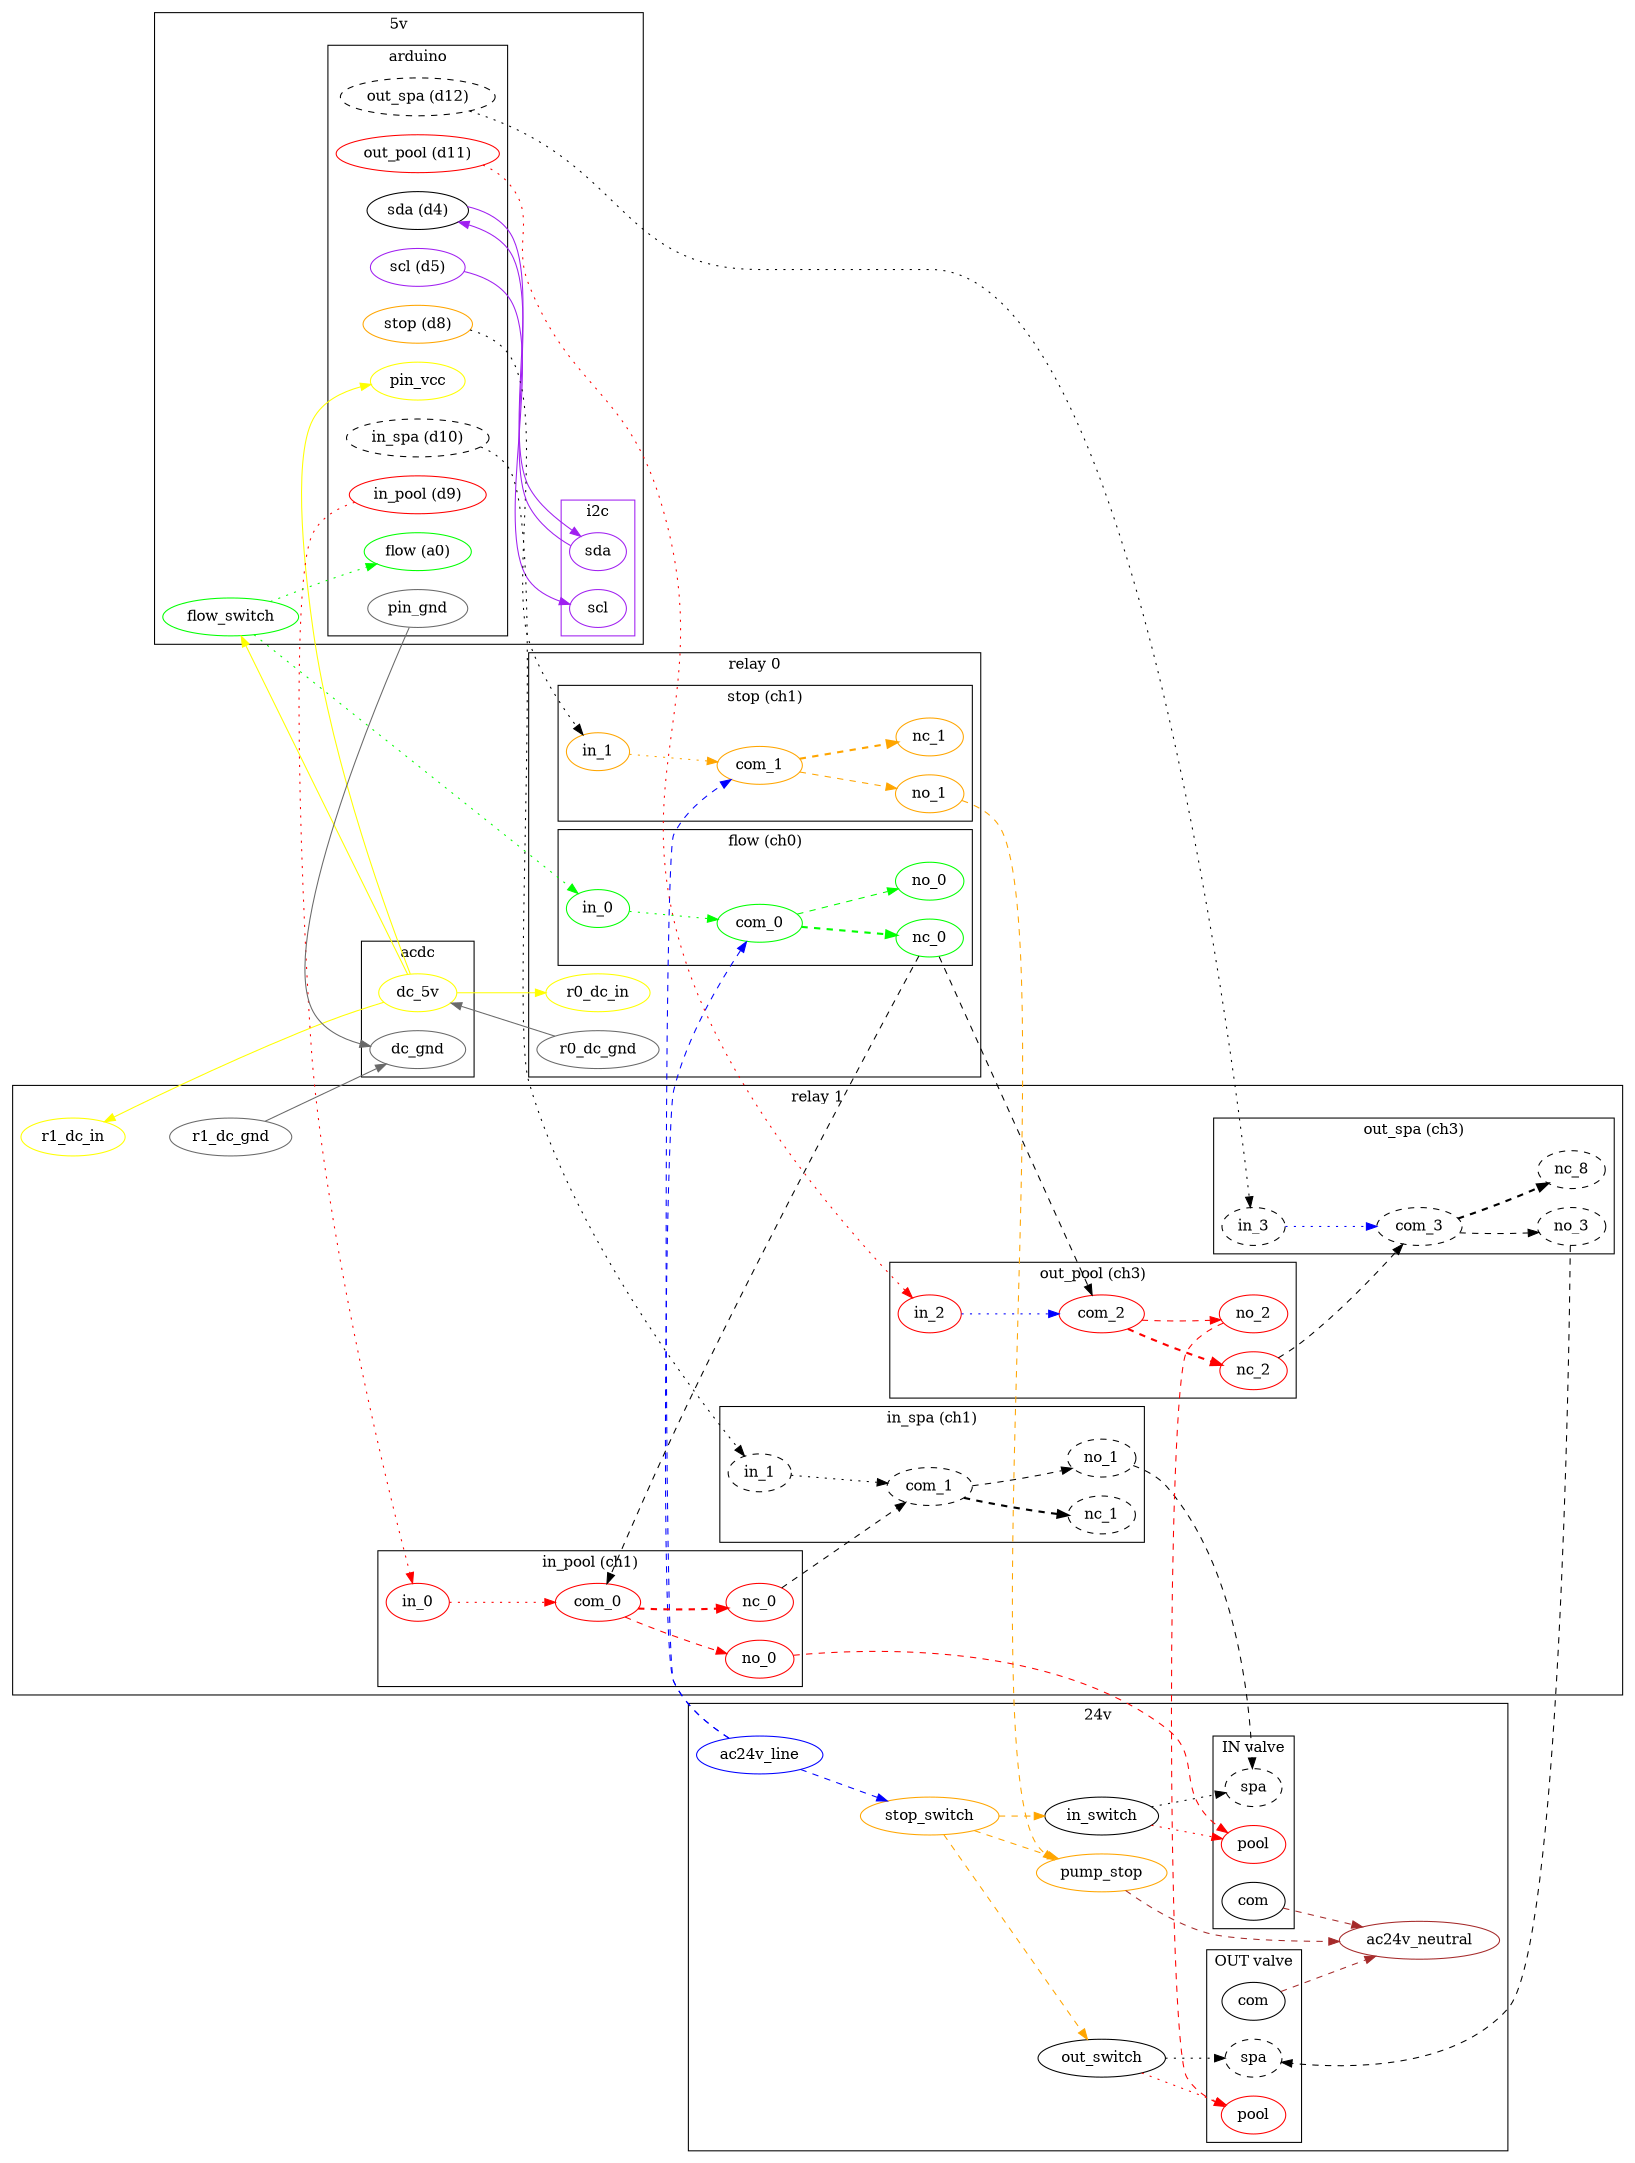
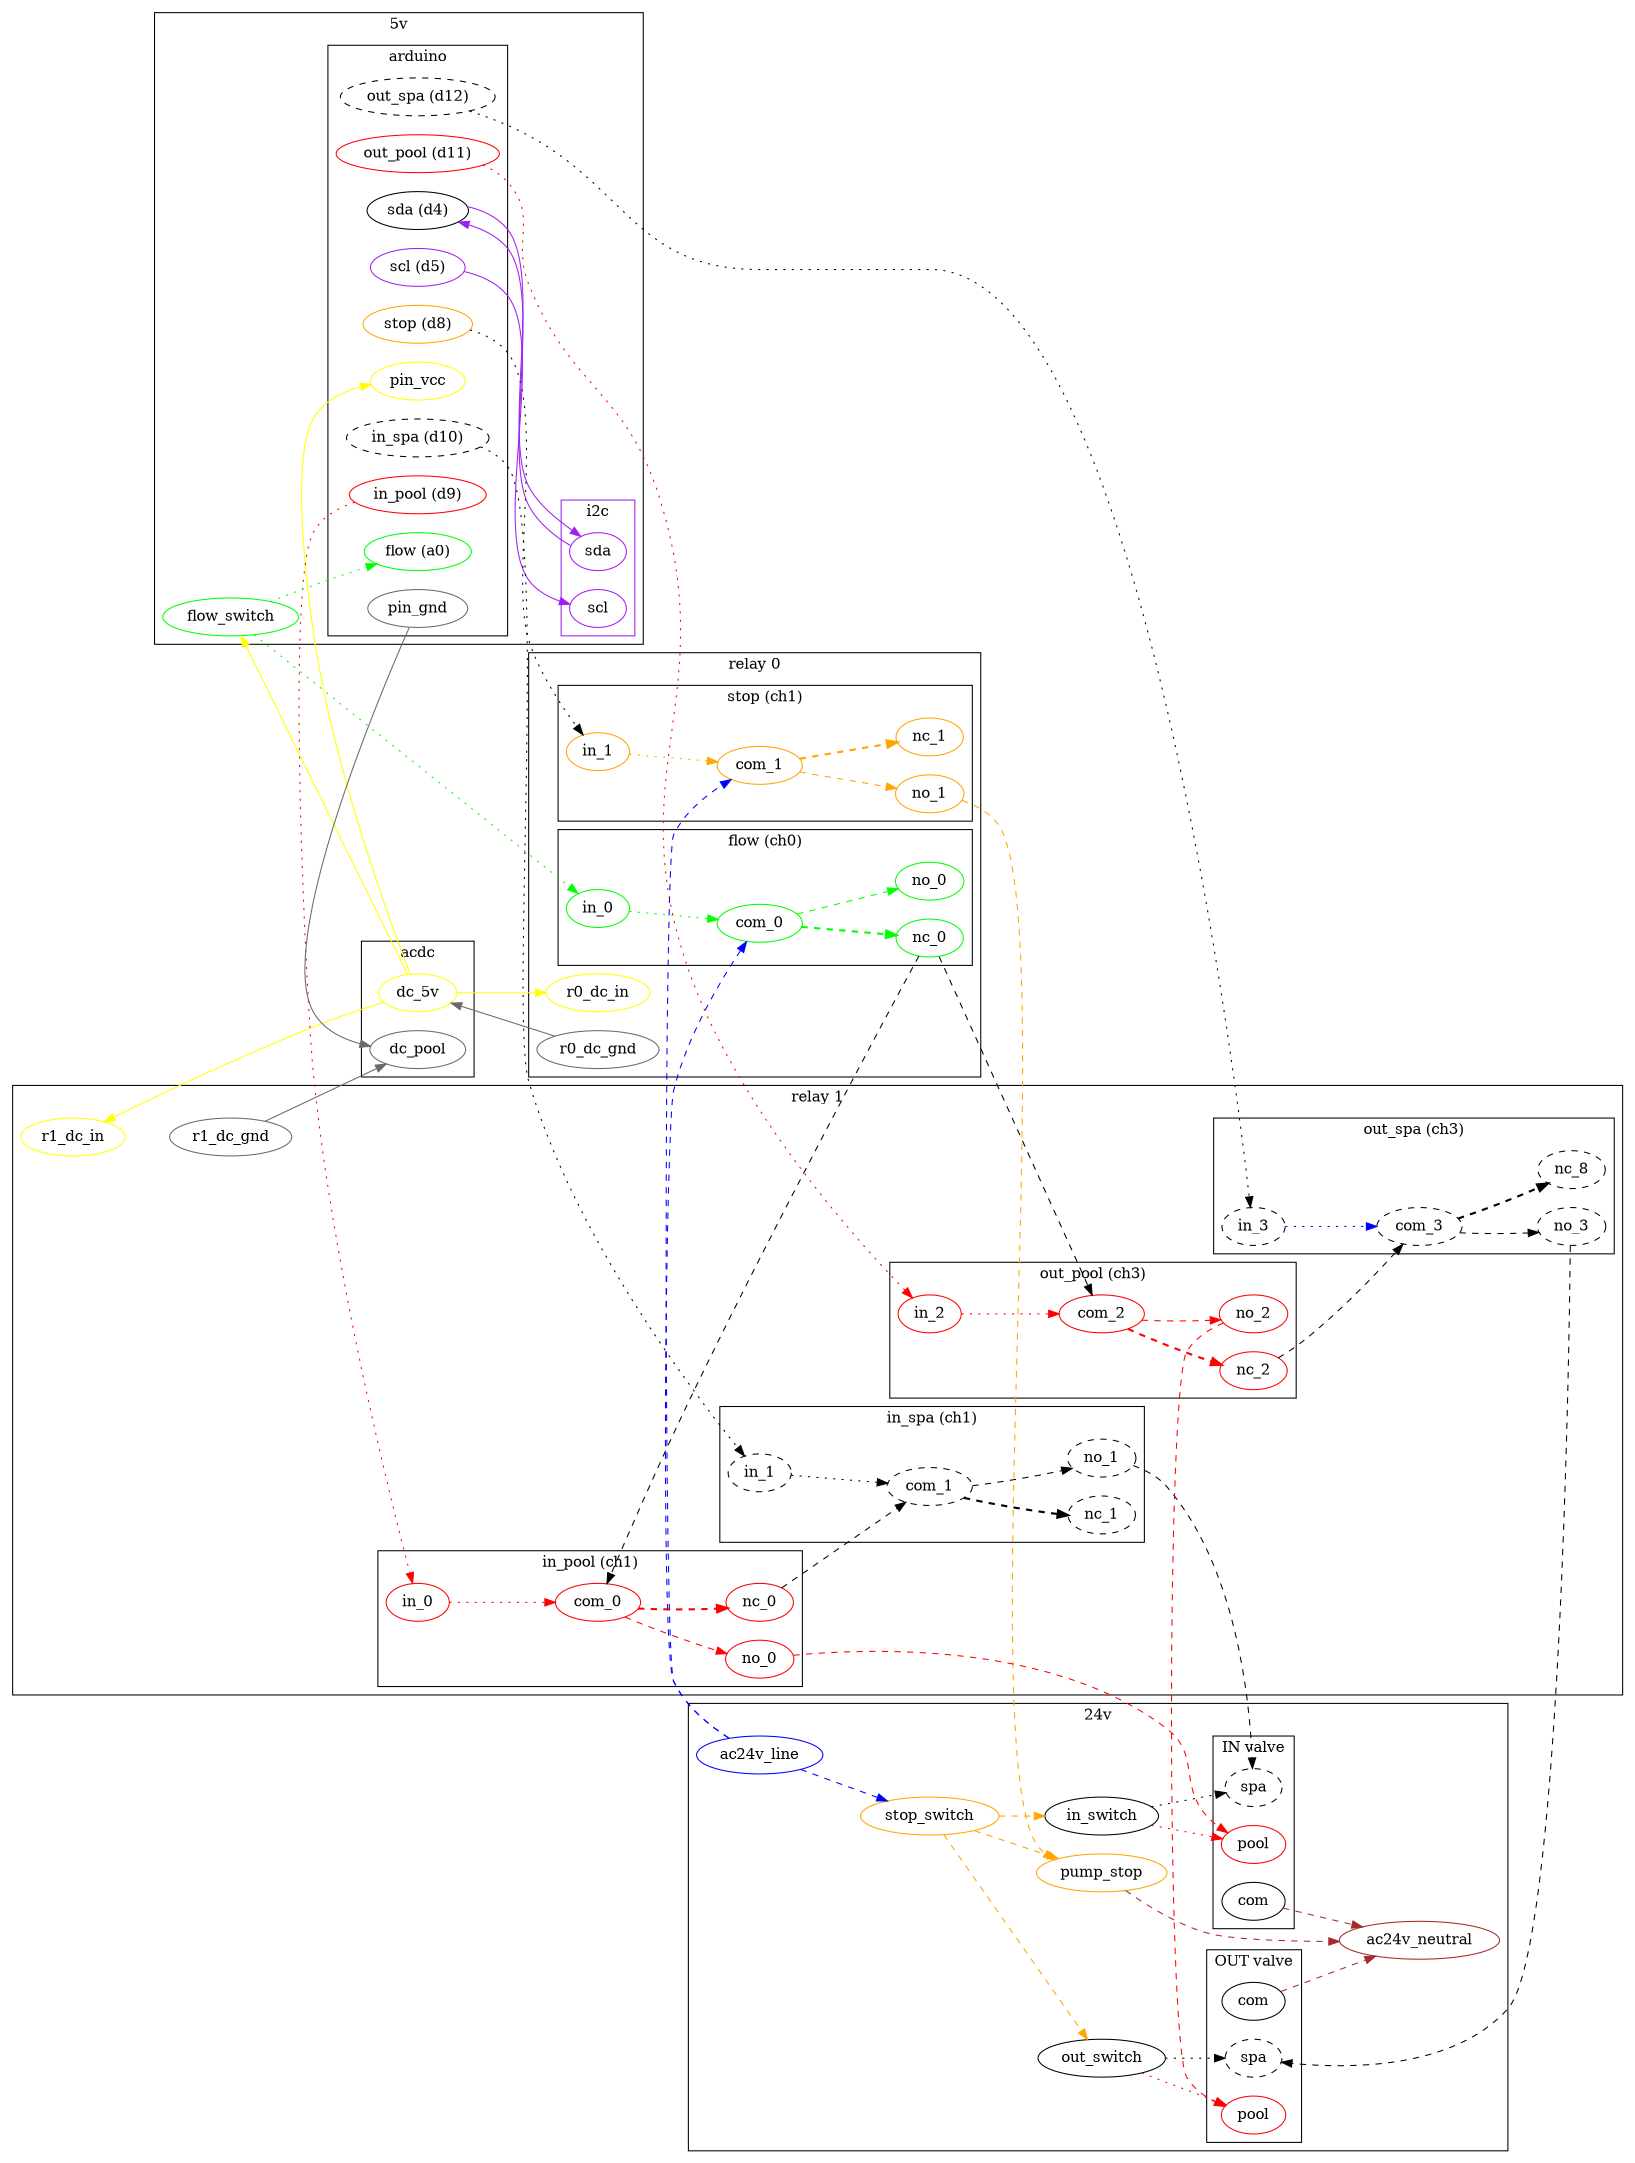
node "dc_gnd": label "dc_gnd" -> "dc_pool"
edge "in_2" -> "com_2": color blue -> red
